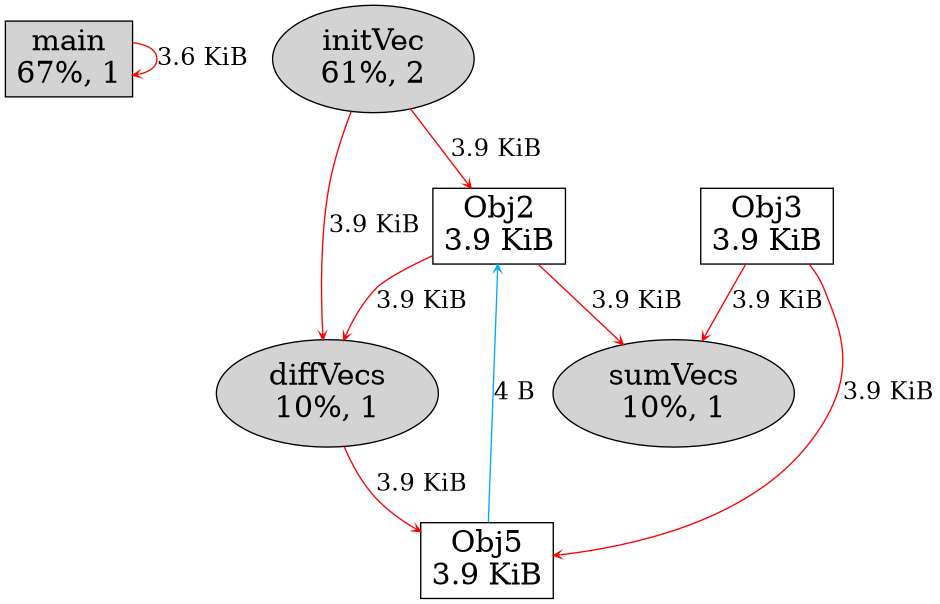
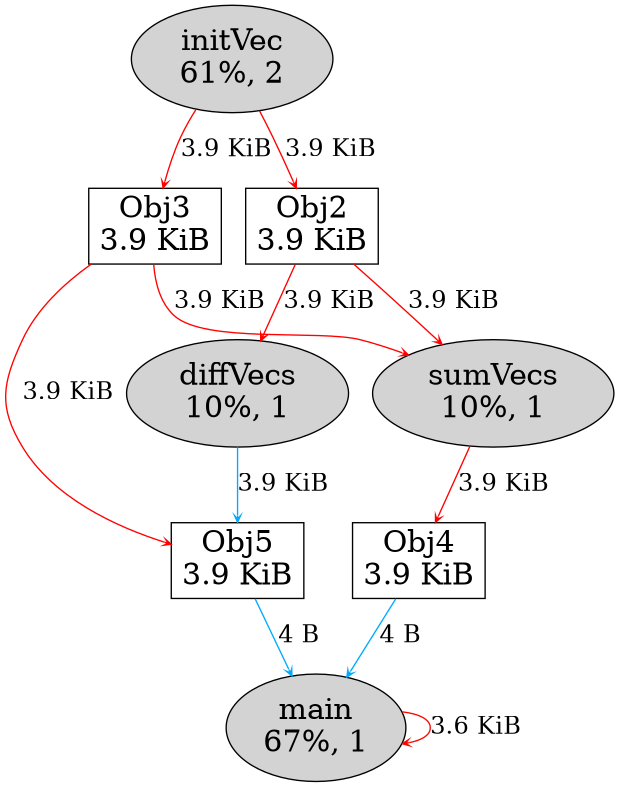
node "main 67%, 1": shape box -> ellipse
edge "initVec 61%, 2" -> "diffVecs 10%, 1": now "initVec 61%, 2" -> "Obj3 3.9 KiB"
edge "Obj5 3.9 KiB" -> "Obj2 3.9 KiB": now "Obj5 3.9 KiB" -> "main 67%, 1"
edge "diffVecs 10%, 1" -> "Obj5 3.9 KiB": color #ff0100 -> #00aaff
node "Obj4 3.9 KiB": added
